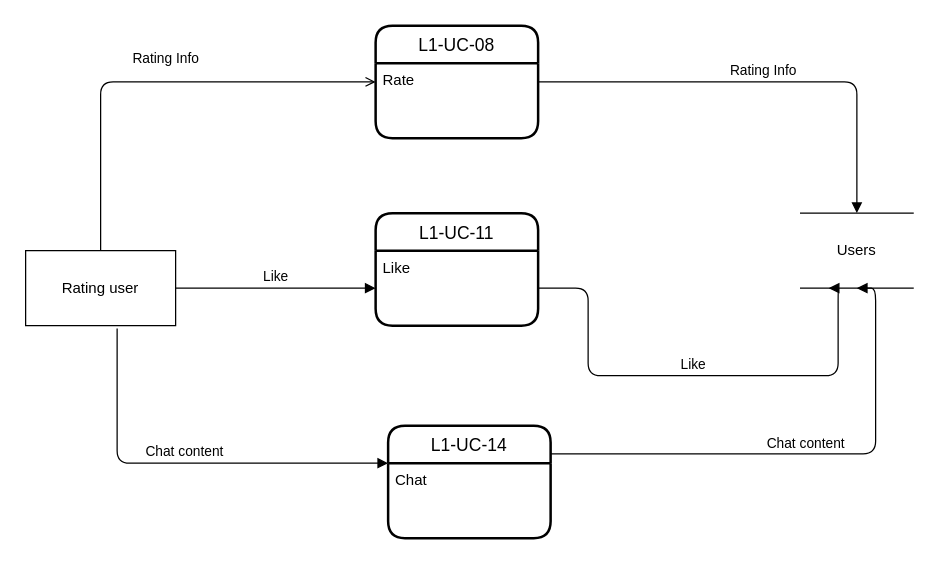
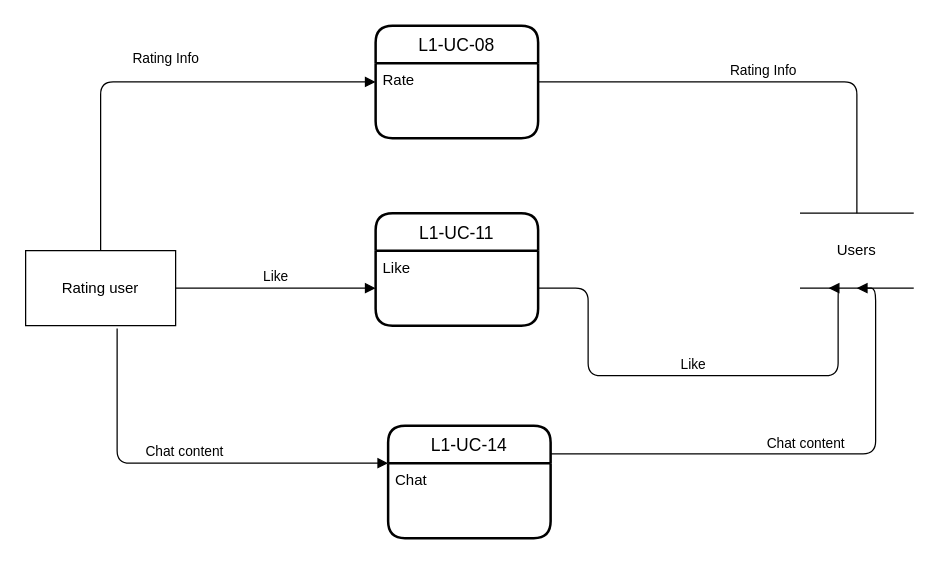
edge "Rating user" -> "Rate": arrowhead open -> block
edge "Rate" -> "Users": arrowhead block -> none
